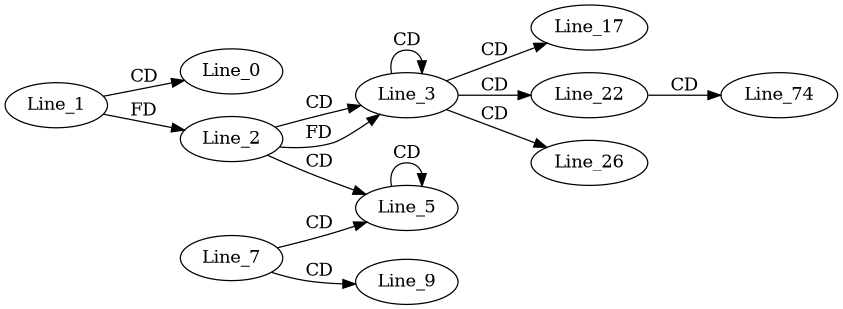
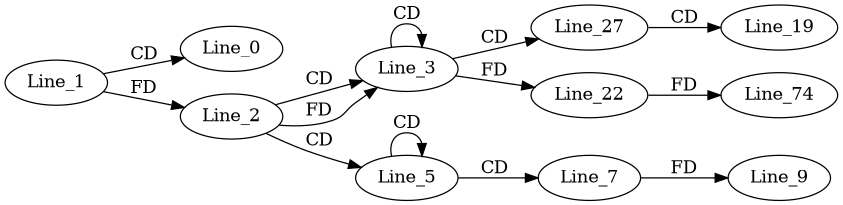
node "Line_17": label "Line_17" -> "Line_27"
node "Line_19": added
edge "Line_3" -> "Line_22": label "CD" -> "FD"
edge "Line_22" -> "Line_74": label "CD" -> "FD"
node "Line_26": removed
edge "Line_7" -> "Line_5": reversed
edge "Line_7" -> "Line_9": label "CD" -> "FD"
